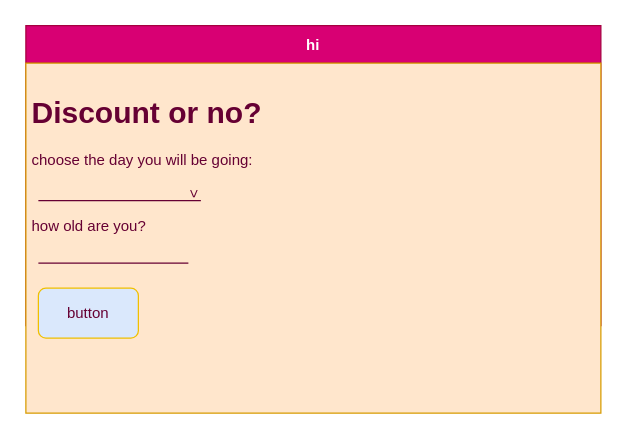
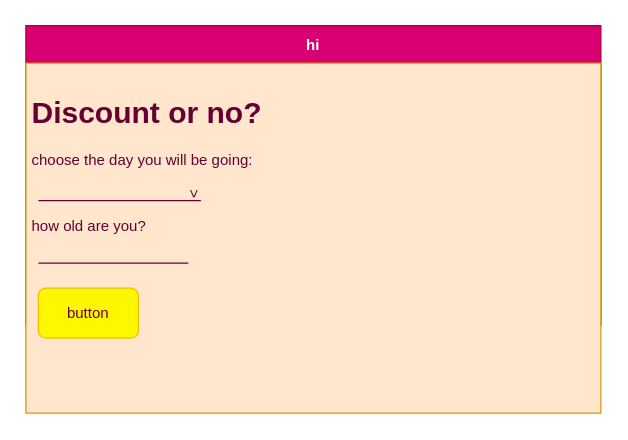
node "button": fillcolor #dae8fc -> #fff700
